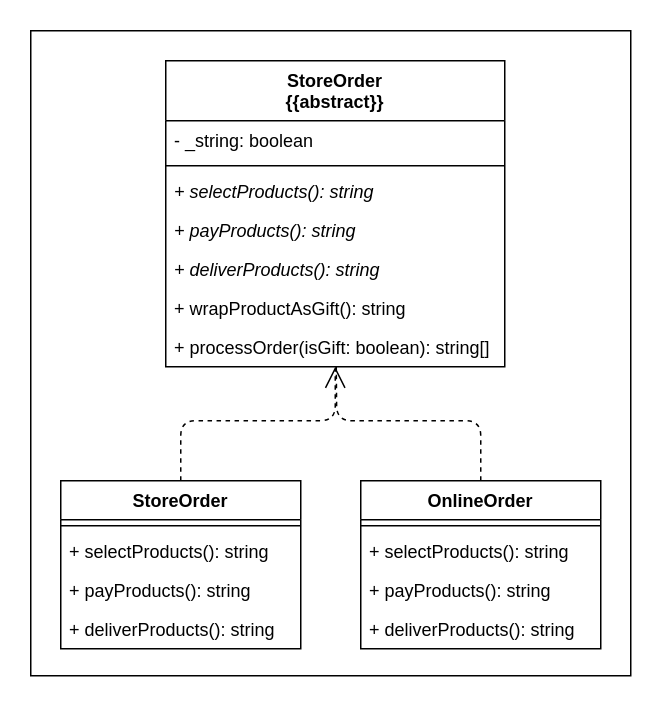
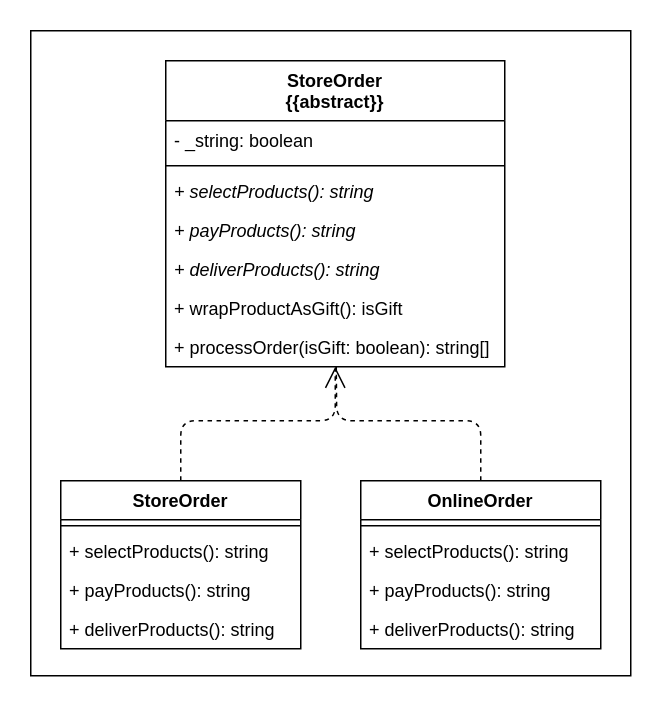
node "+ wrapProductAsGift(): string": label "+ wrapProductAsGift(): string" -> "+ wrapProductAsGift(): isGift"
